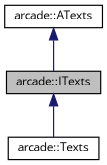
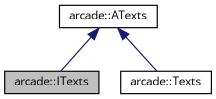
edge "arcade::Texts" -> "arcade::ITexts": now "arcade::Texts" -> "arcade::ATexts"
